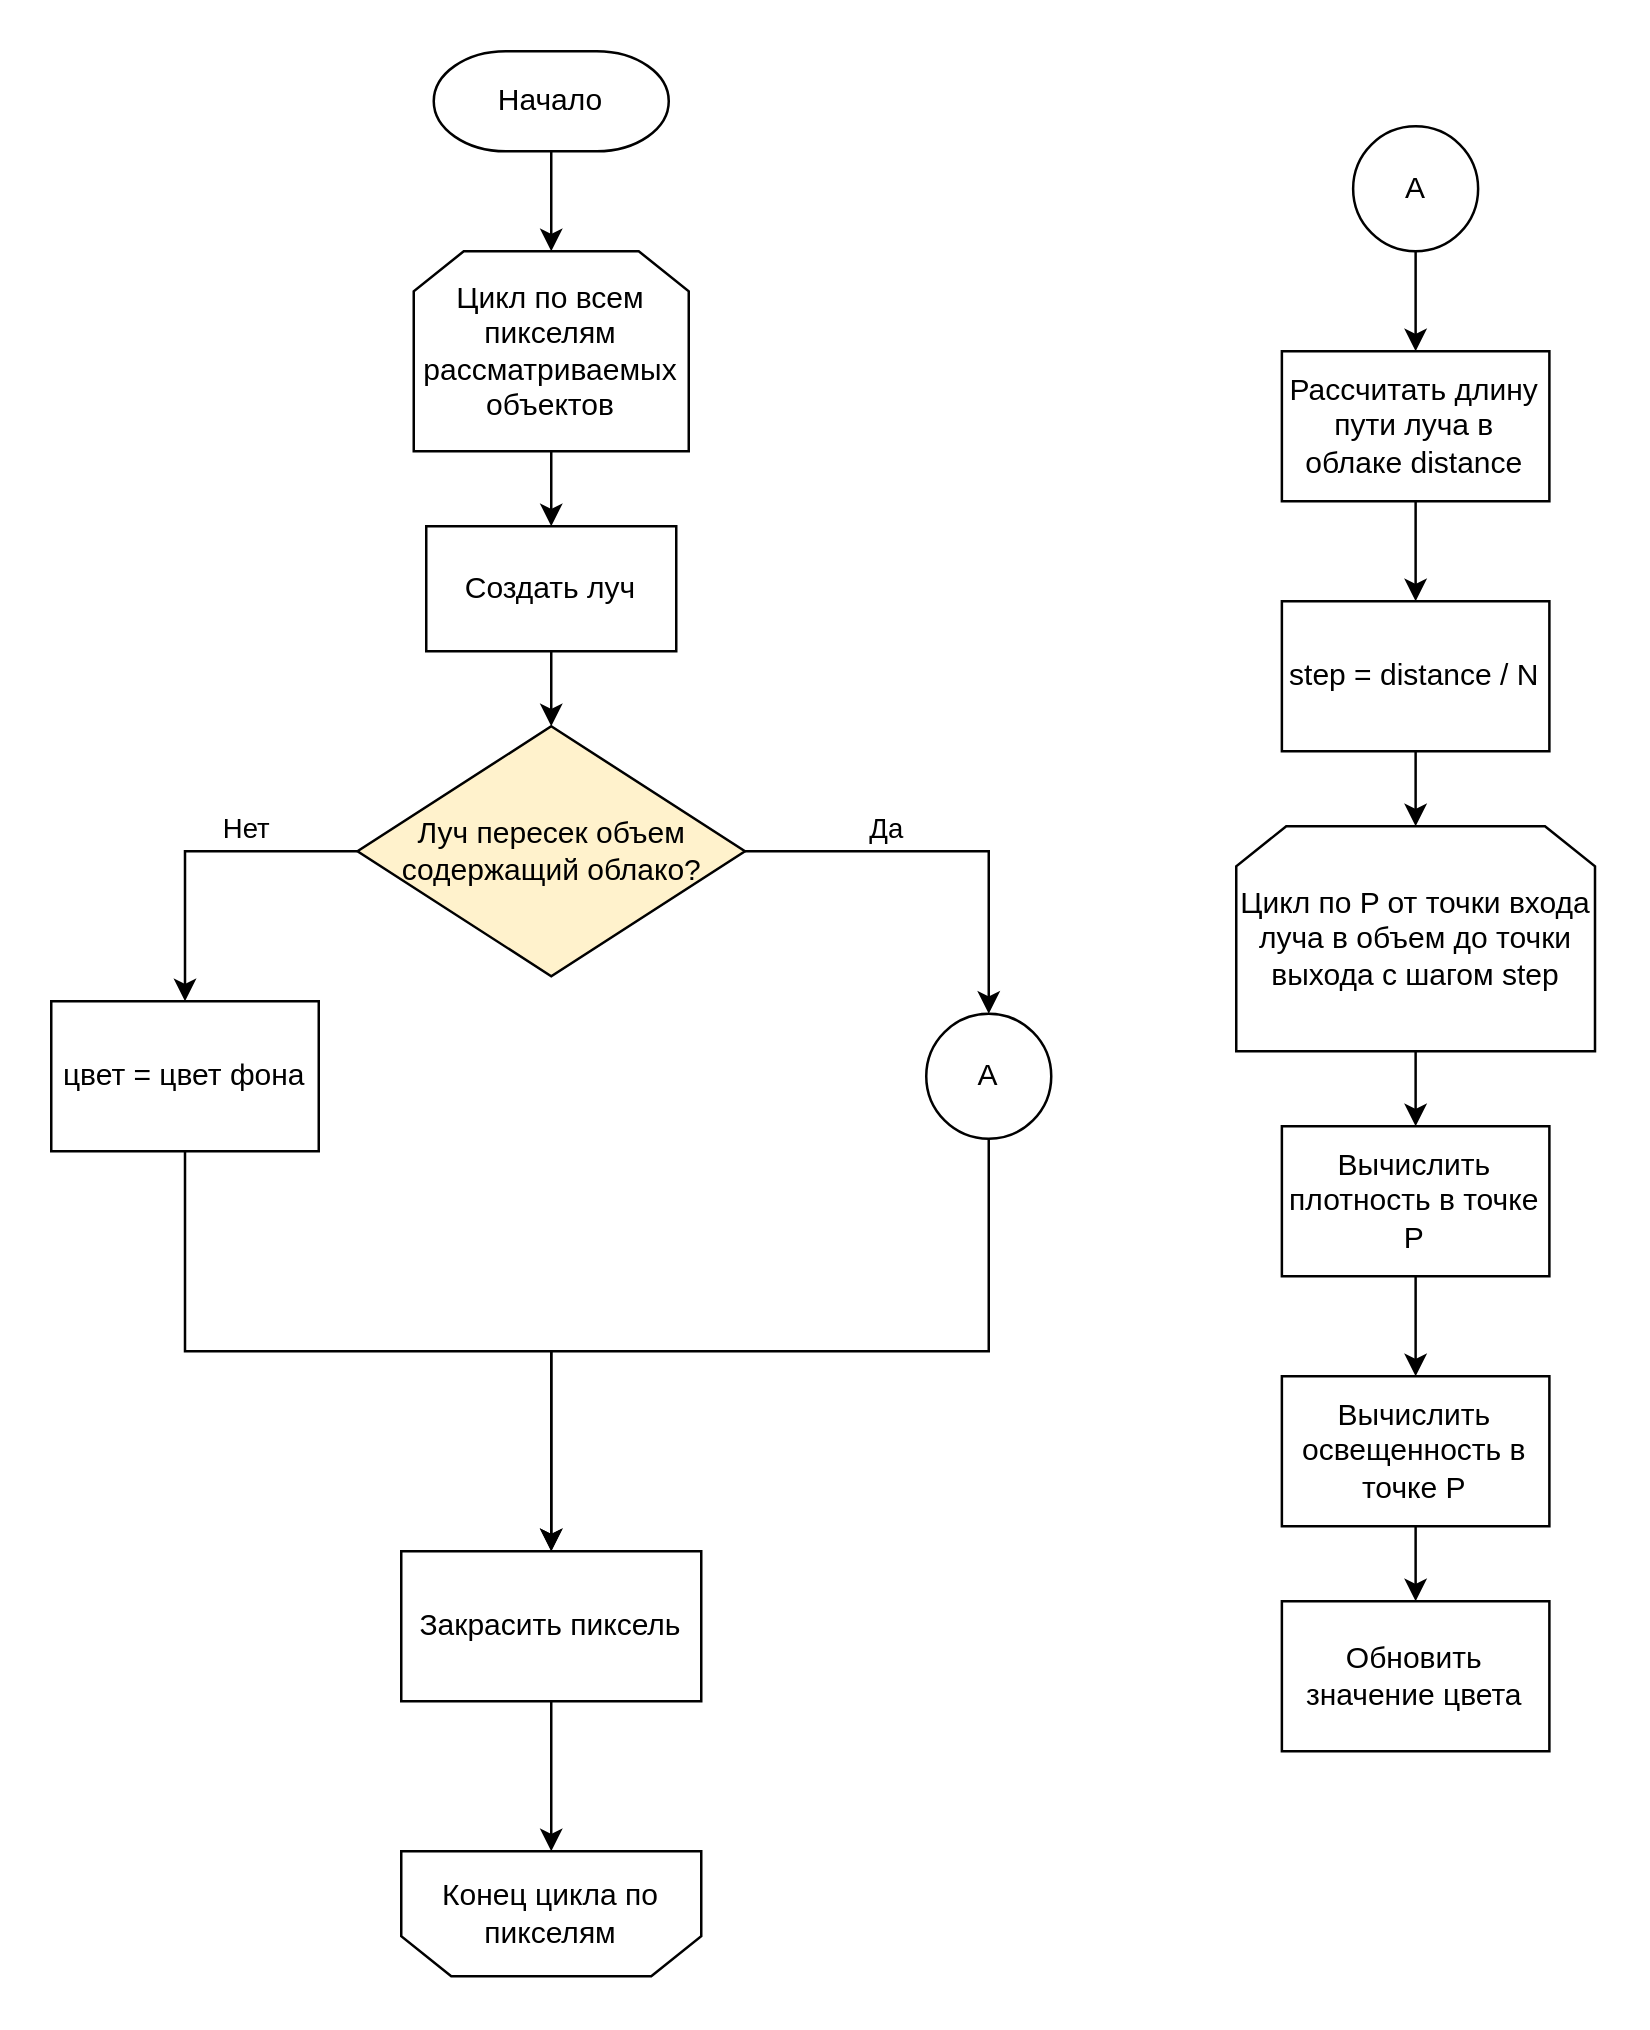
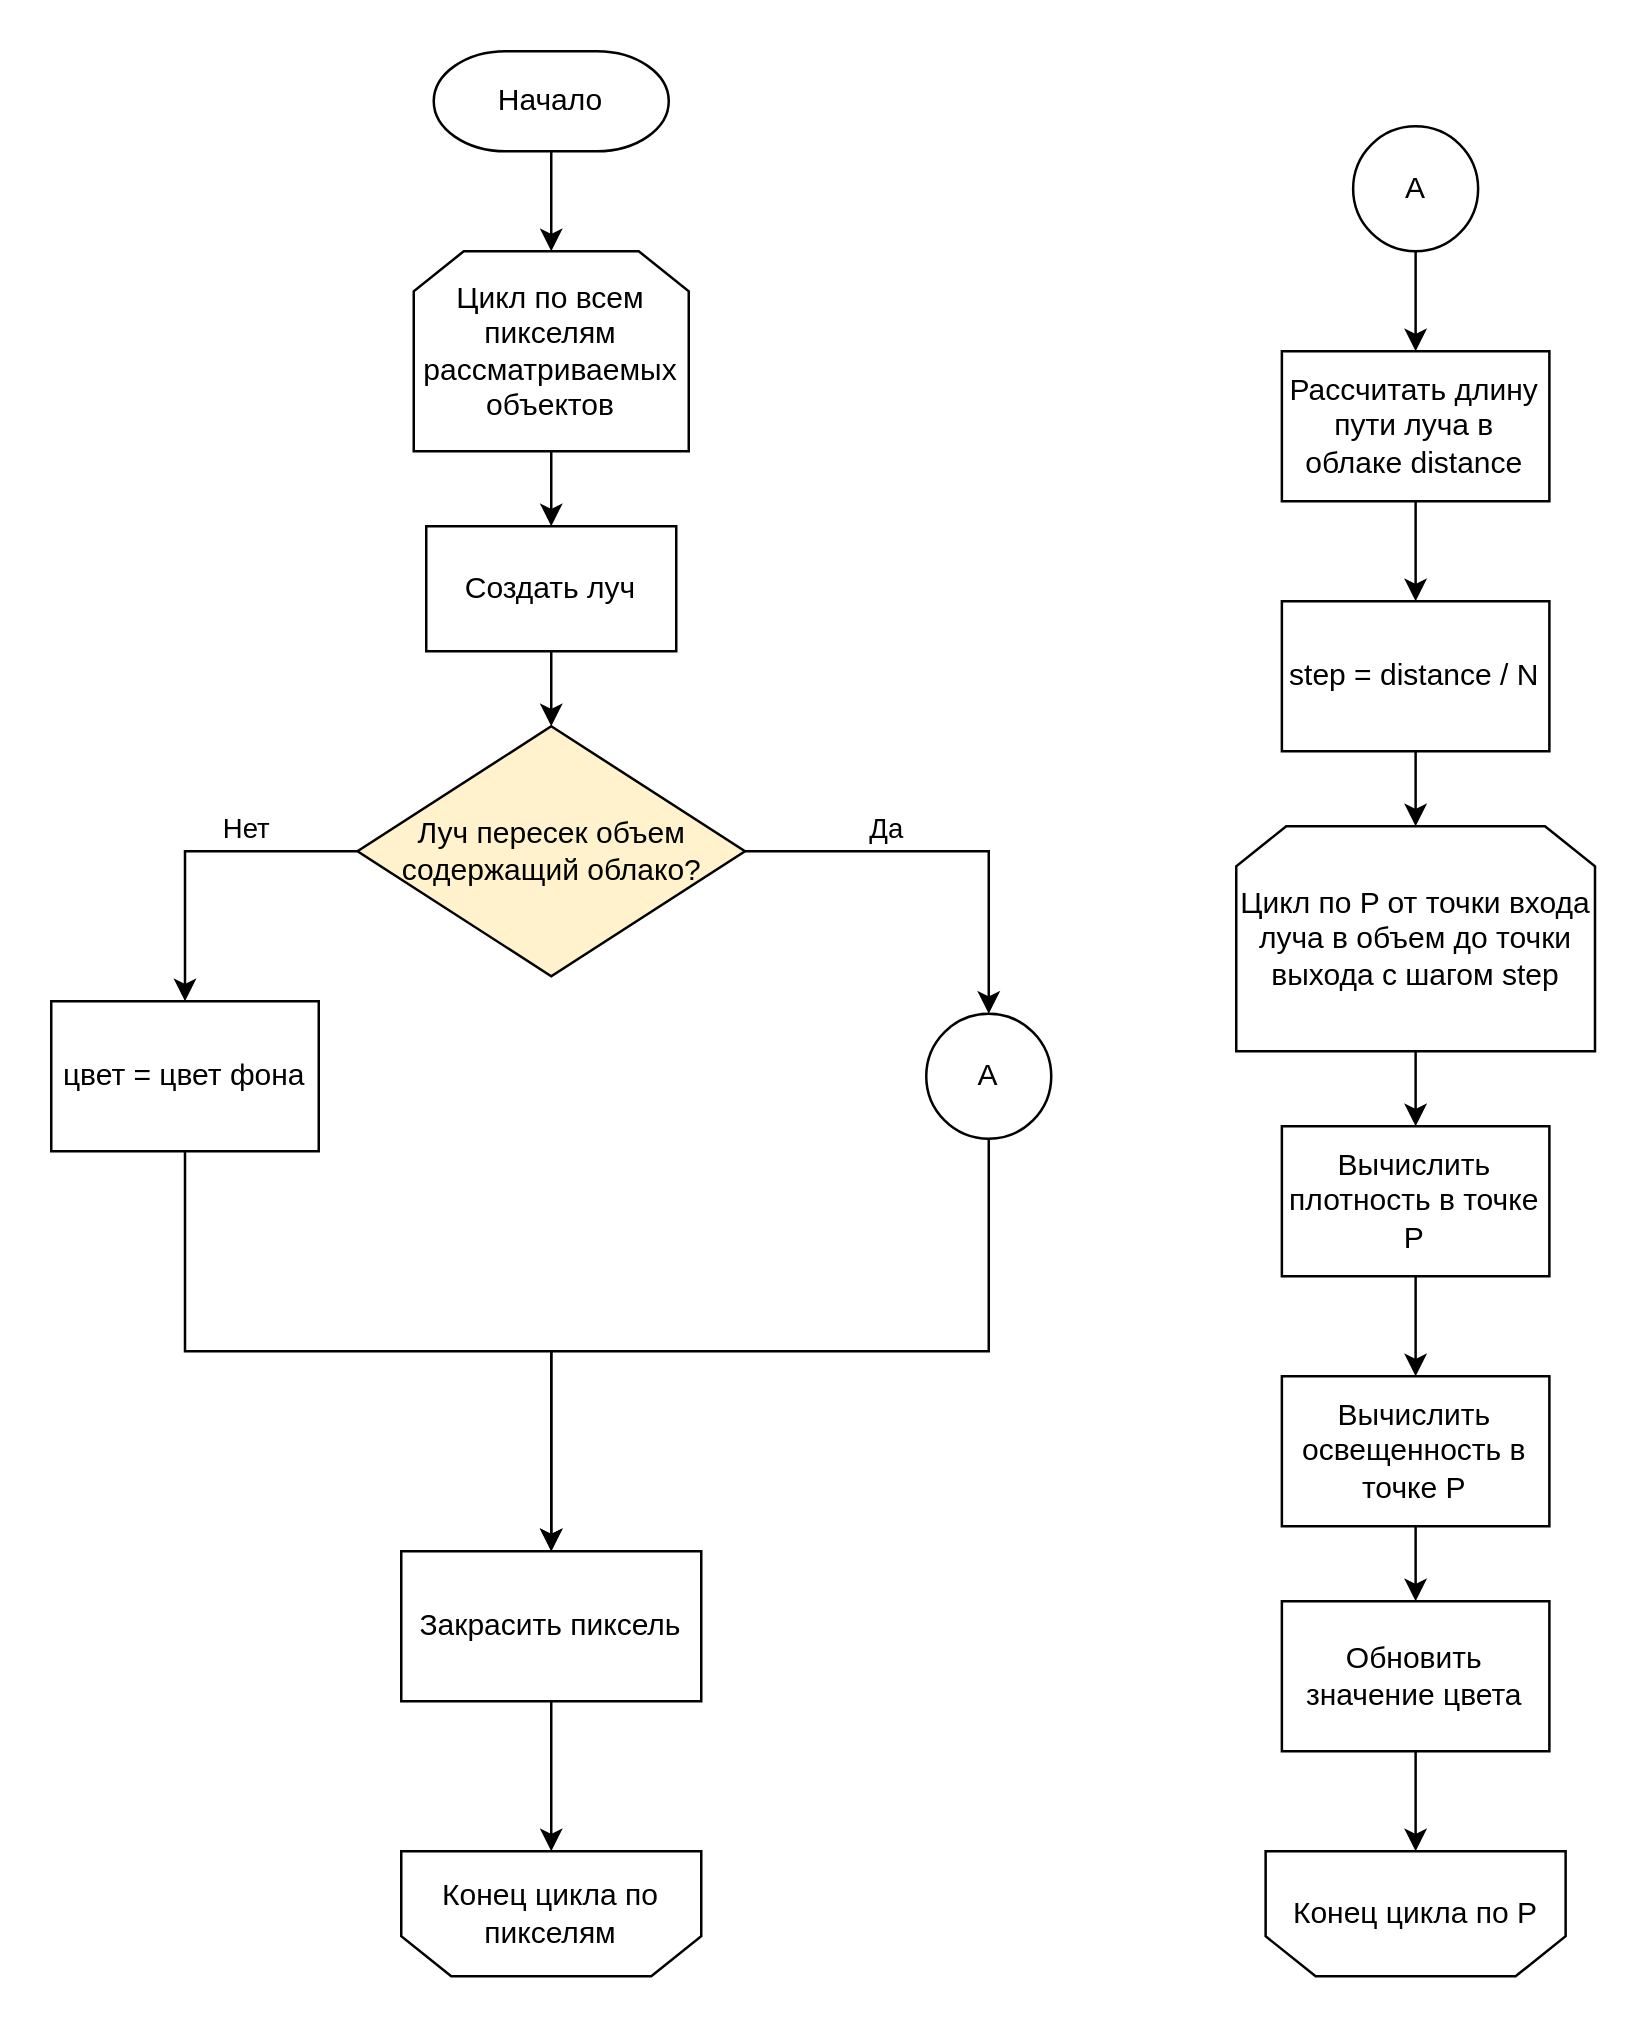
edge "Обновить значение цвета" -> "Конец цикла по P": added
node "Конец цикла по P": added
